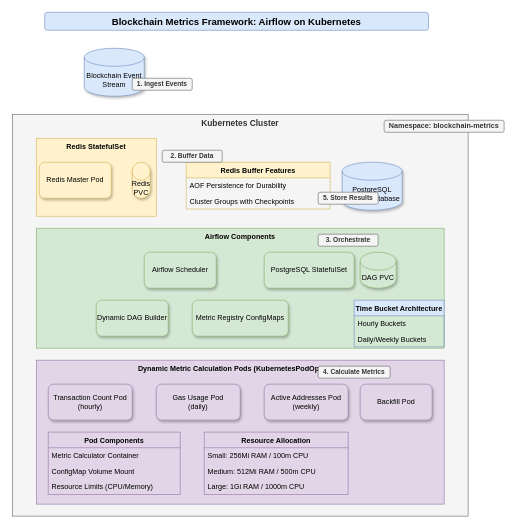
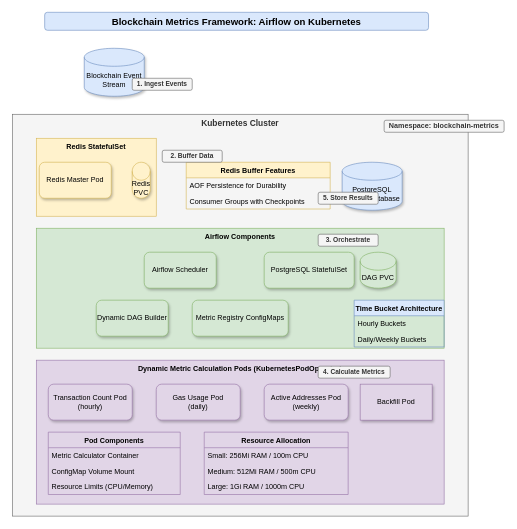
node "Cluster Groups with Checkpoints": label "Cluster Groups with Checkpoints" -> "Consumer Groups with Checkpoints"
node "Backfill Pod": shape rounded rectangle -> rectangle
